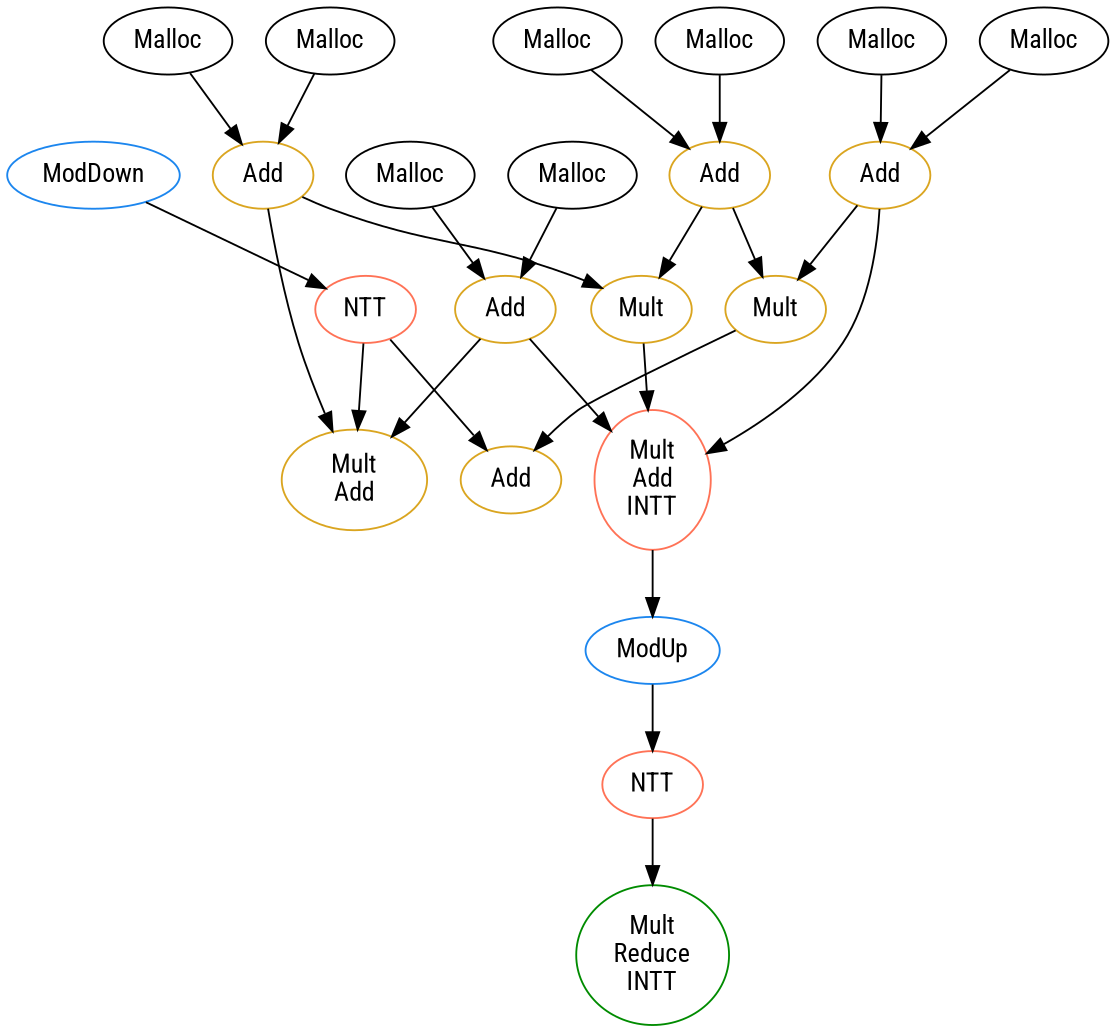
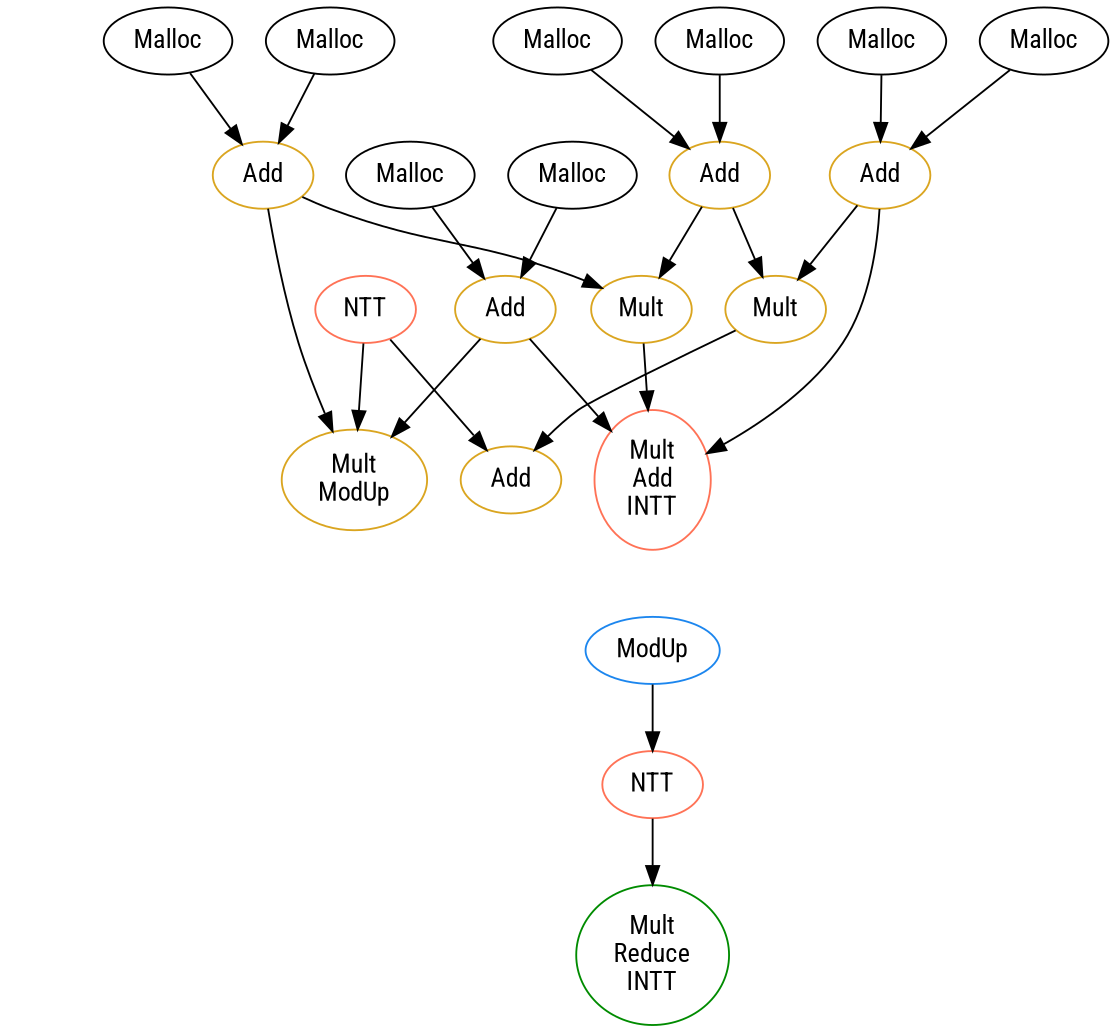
node "ModDown": removed
node "Mult Add": label "Mult Add" -> "Mult ModUp"
edge "Mult Add INTT" -> "ModUp": removed
